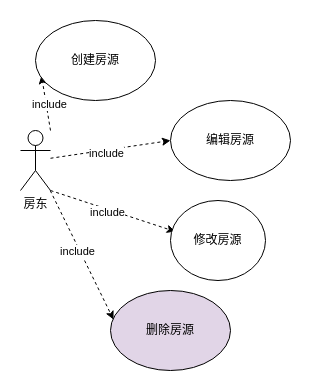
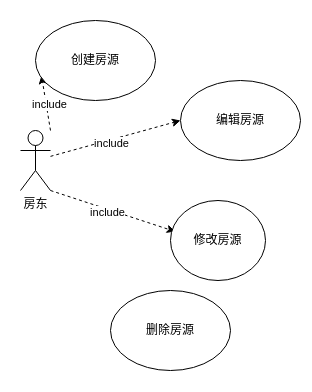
node "编辑房源": moved (231, 141) -> (241, 121)
edge "房东" -> "删除房源": removed, label "include"
node "删除房源": fillcolor #e1d5e7 -> #ffffff
